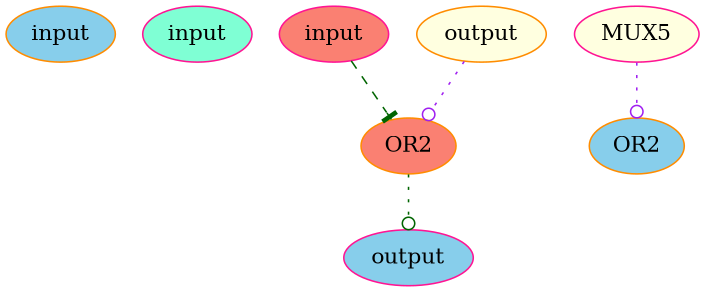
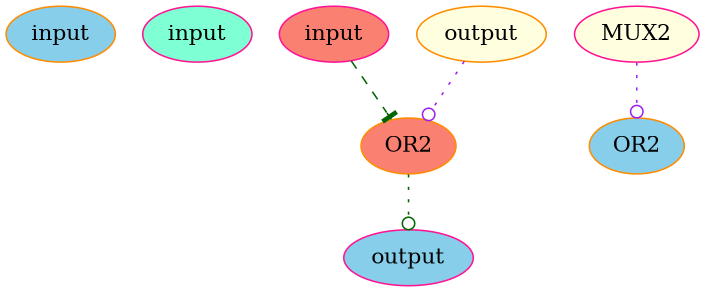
node "MUX5": label "MUX5" -> "MUX2"
